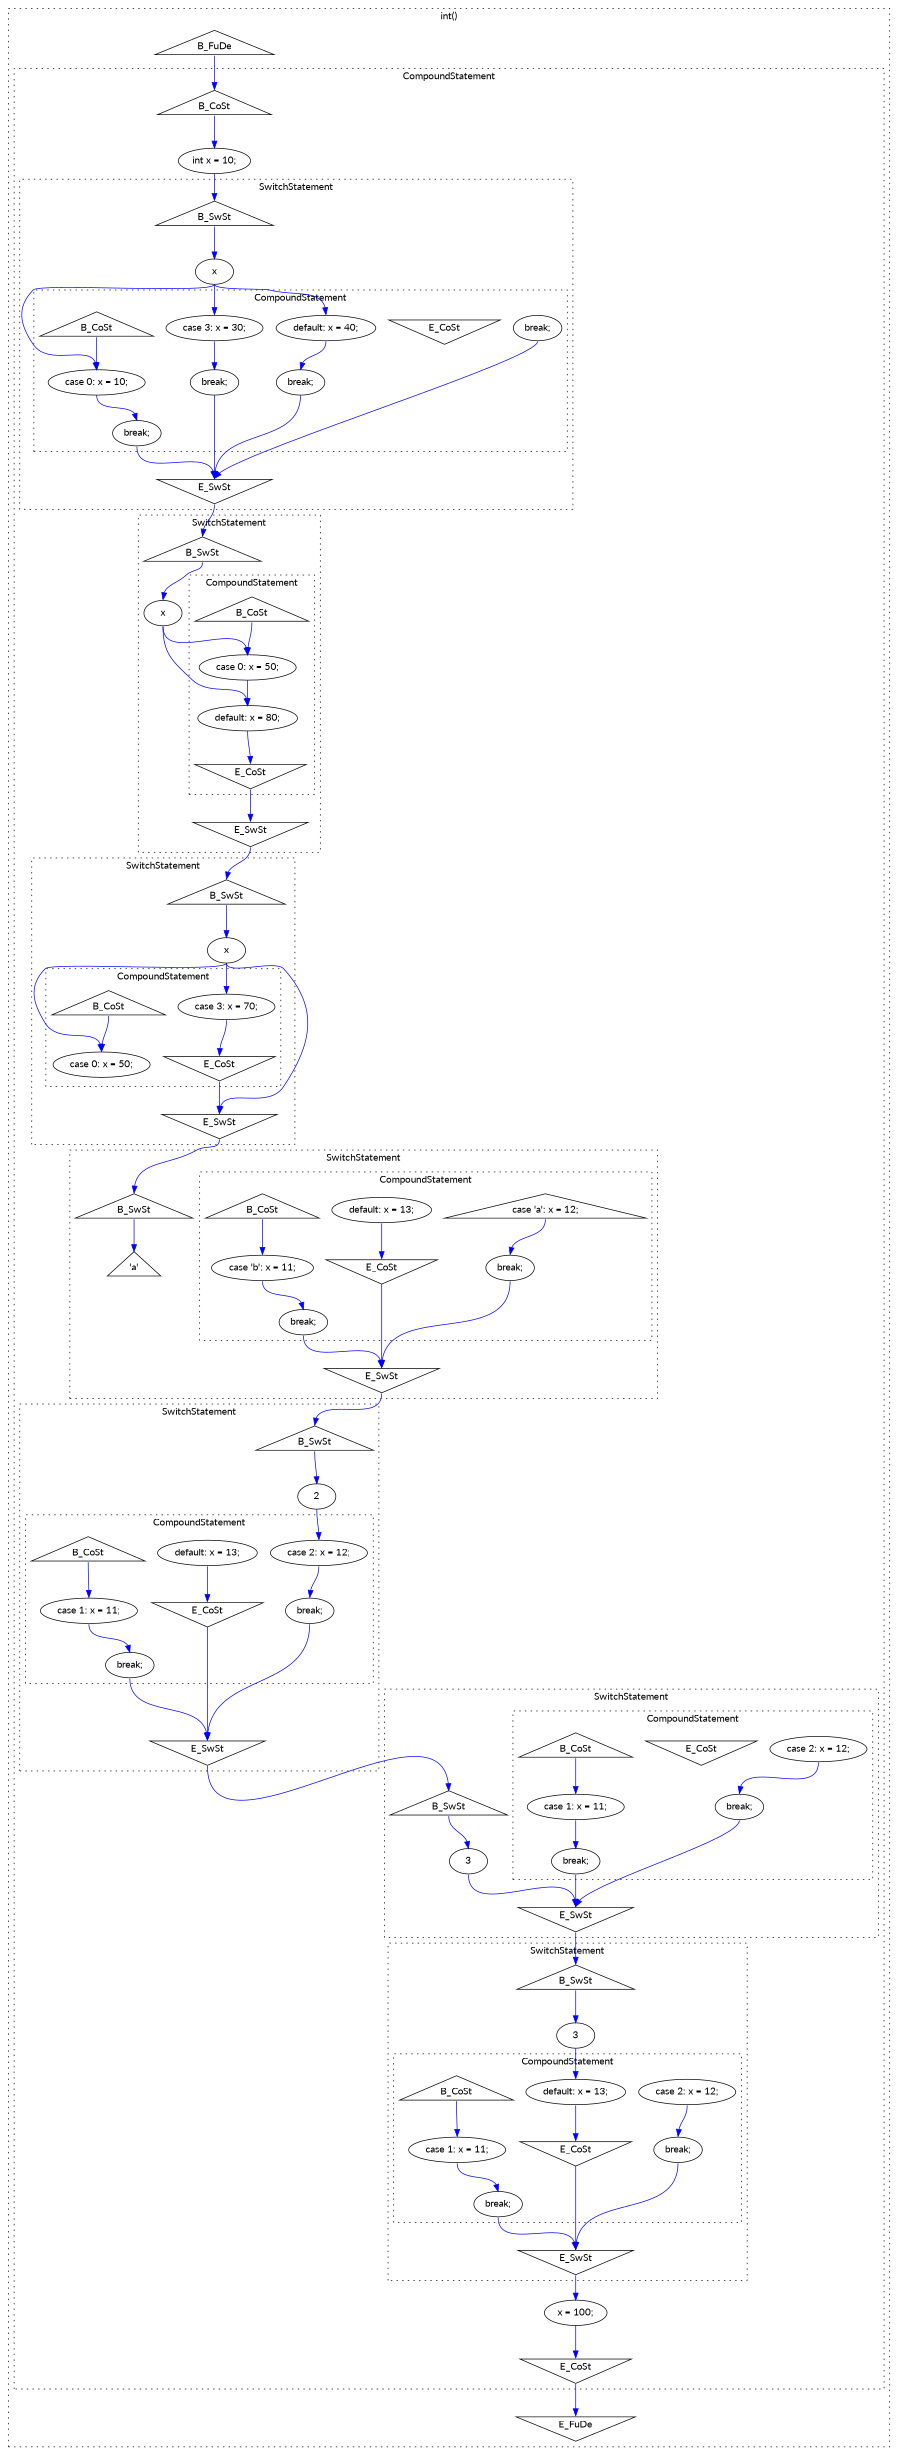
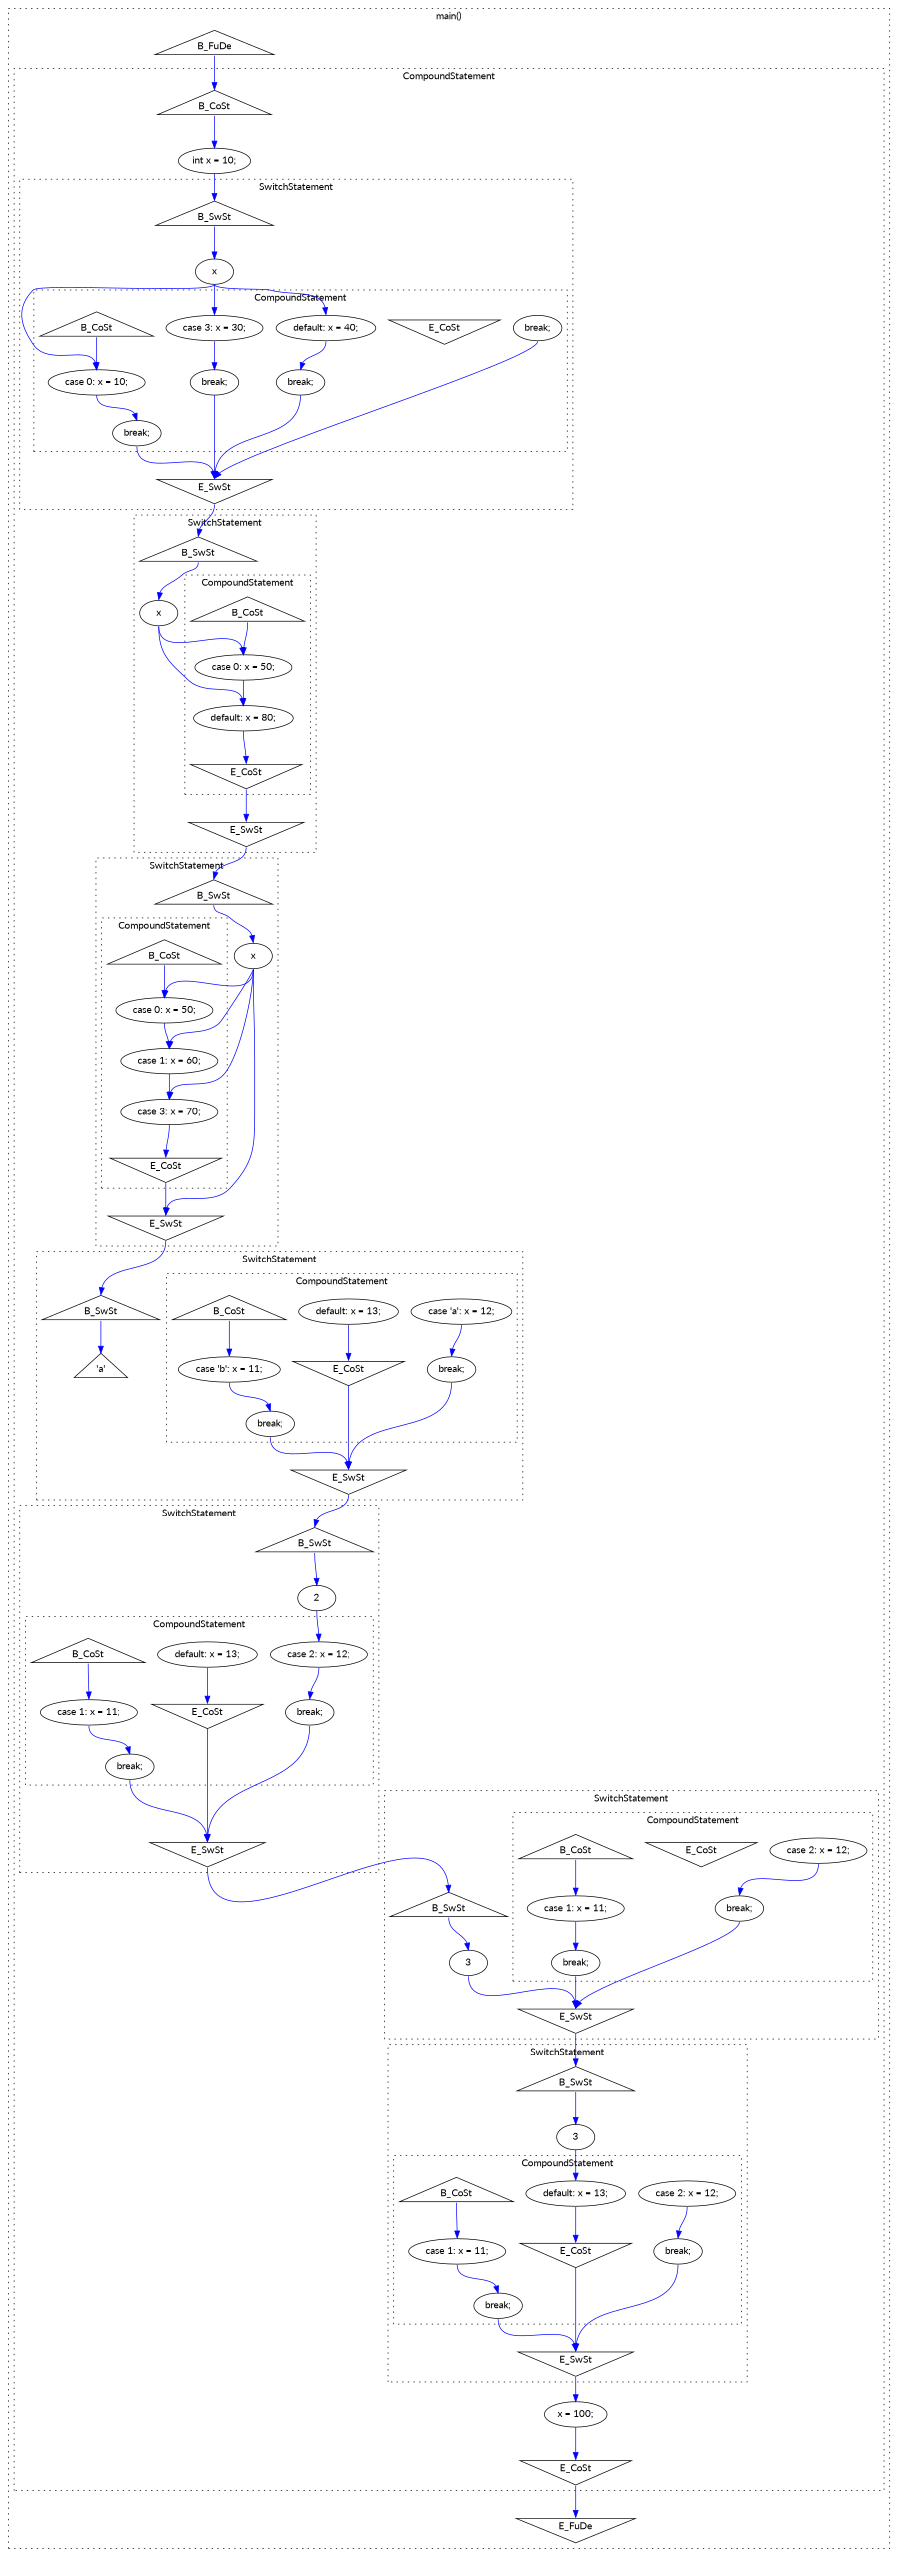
cluster "int()": label "int()" -> "main()"
node "case 1: x = 60;": added
node "case 'a': x = 12;": shape triangle -> ellipse
